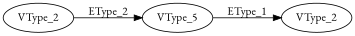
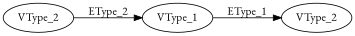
node "VType_5": label "VType_5" -> "VType_1"
